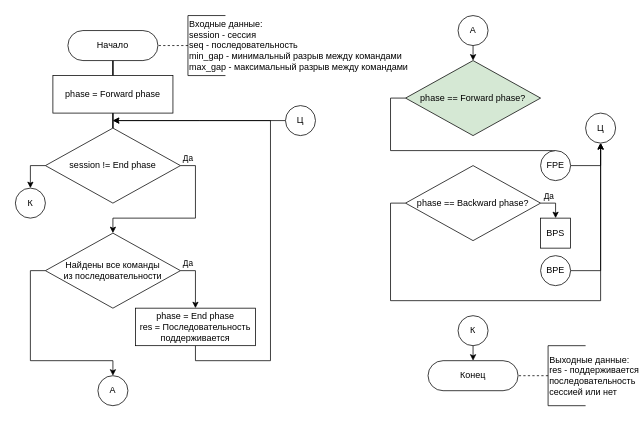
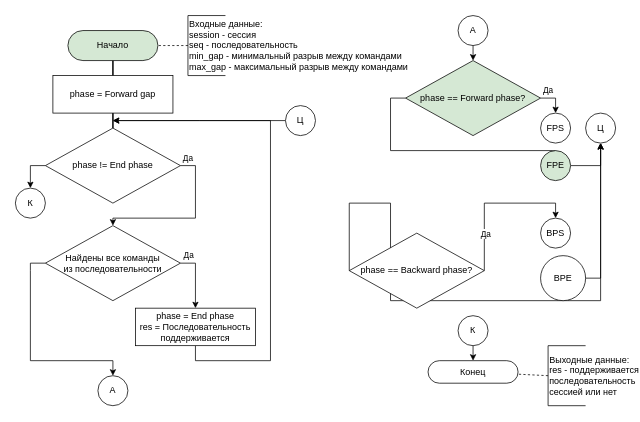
node "Начало": fillcolor #ffffff -> #d5e8d4
node "phase = Forward phase": label "phase = Forward phase" -> "phase = Forward gap"
edge "phase == Forward phase?" -> "FPS": added, label "Да"
node "FPS": added
node "session != End phase": label "session != End phase" -> "phase != End phase"
node "FPE": fillcolor #ffffff -> #d5e8d4
node "phase == Backward phase?": moved (473, 203) -> (417, 270)
node "BPS": shape rectangle -> ellipse
node "Найдены все команды из последовательности": moved (113, 270) -> (113, 263)
node "BPE": size 30x30 -> 45x45
node "Конец": size 90x30 -> 90x23
